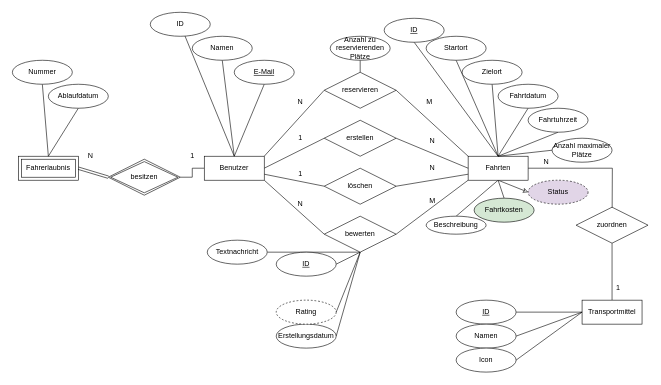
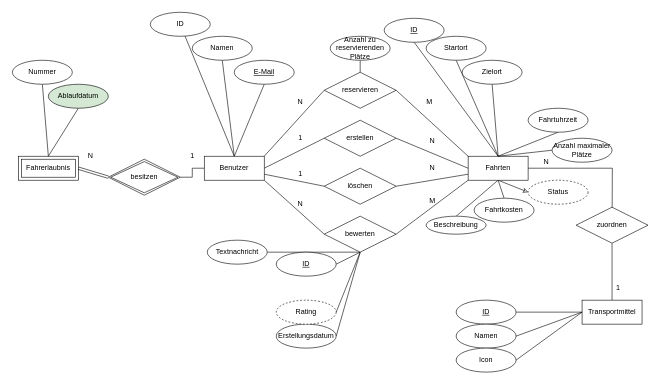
node "Ablaufdatum": fillcolor #ffffff -> #d5e8d4
node "Fahrtdatum": removed
edge "Fahrtdatum" -- "Fahrten": removed
node "Status": fillcolor #e1d5e7 -> #ffffff
node "Fahrtkosten": fillcolor #d5e8d4 -> #ffffff
